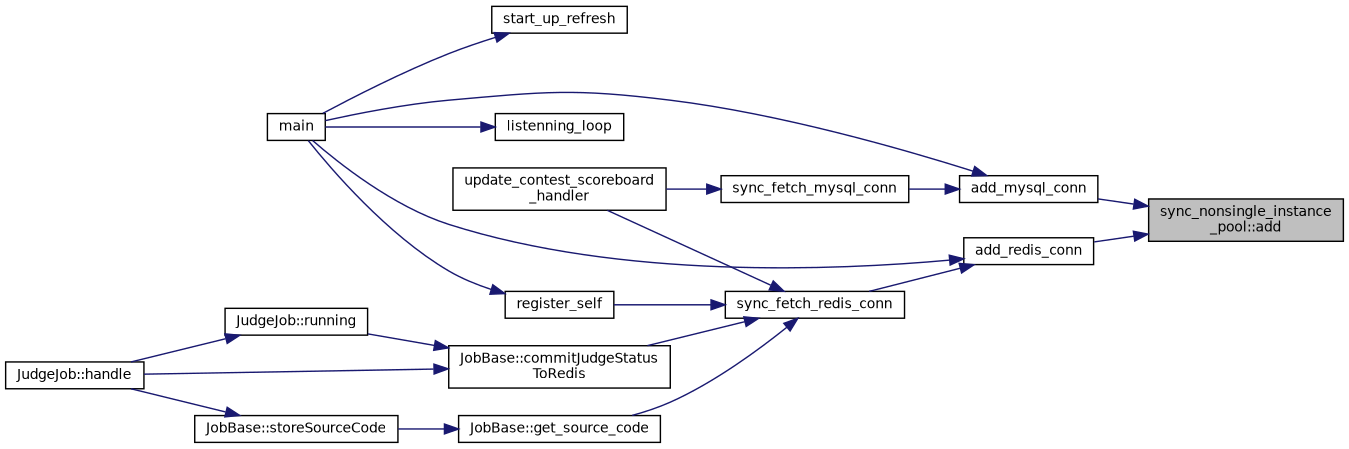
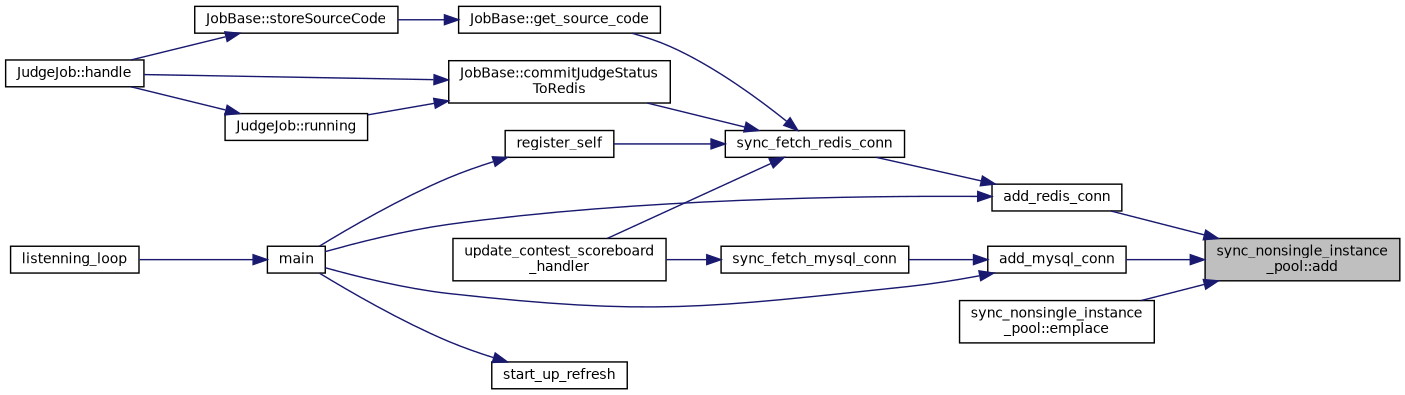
edge "main" -> "listenning_loop": reversed
node "sync_nonsingle_instance _pool::emplace": added
